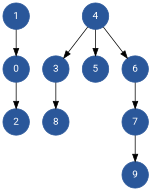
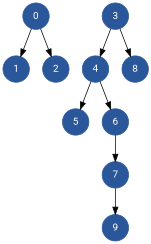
edge "1" -> "0": reversed
edge "4" -> "3": reversed
